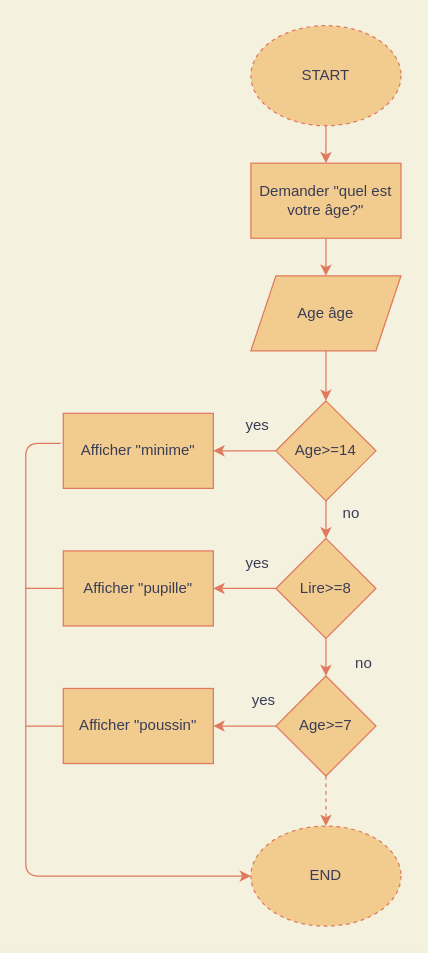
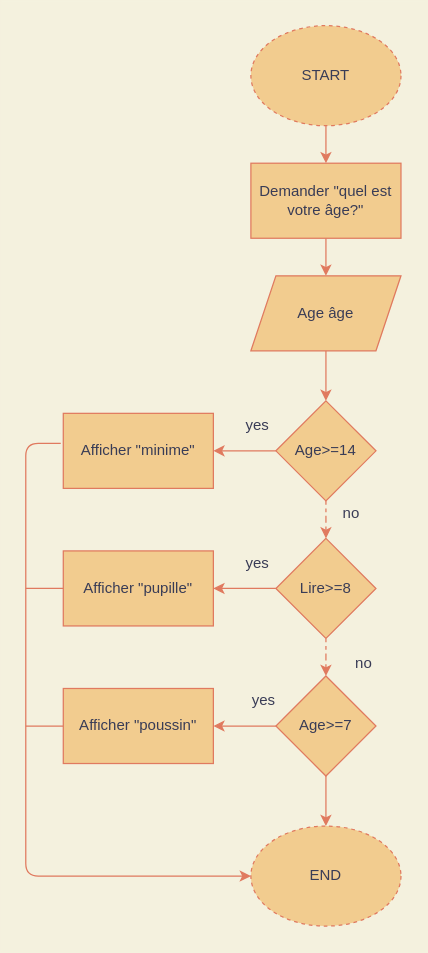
edge "Age>=14" -> "Lire>=8": style solid -> dashed
edge "Lire>=8" -> "Age>=7": style solid -> dashed
edge "Age>=7" -> "END": style dashed -> solid
